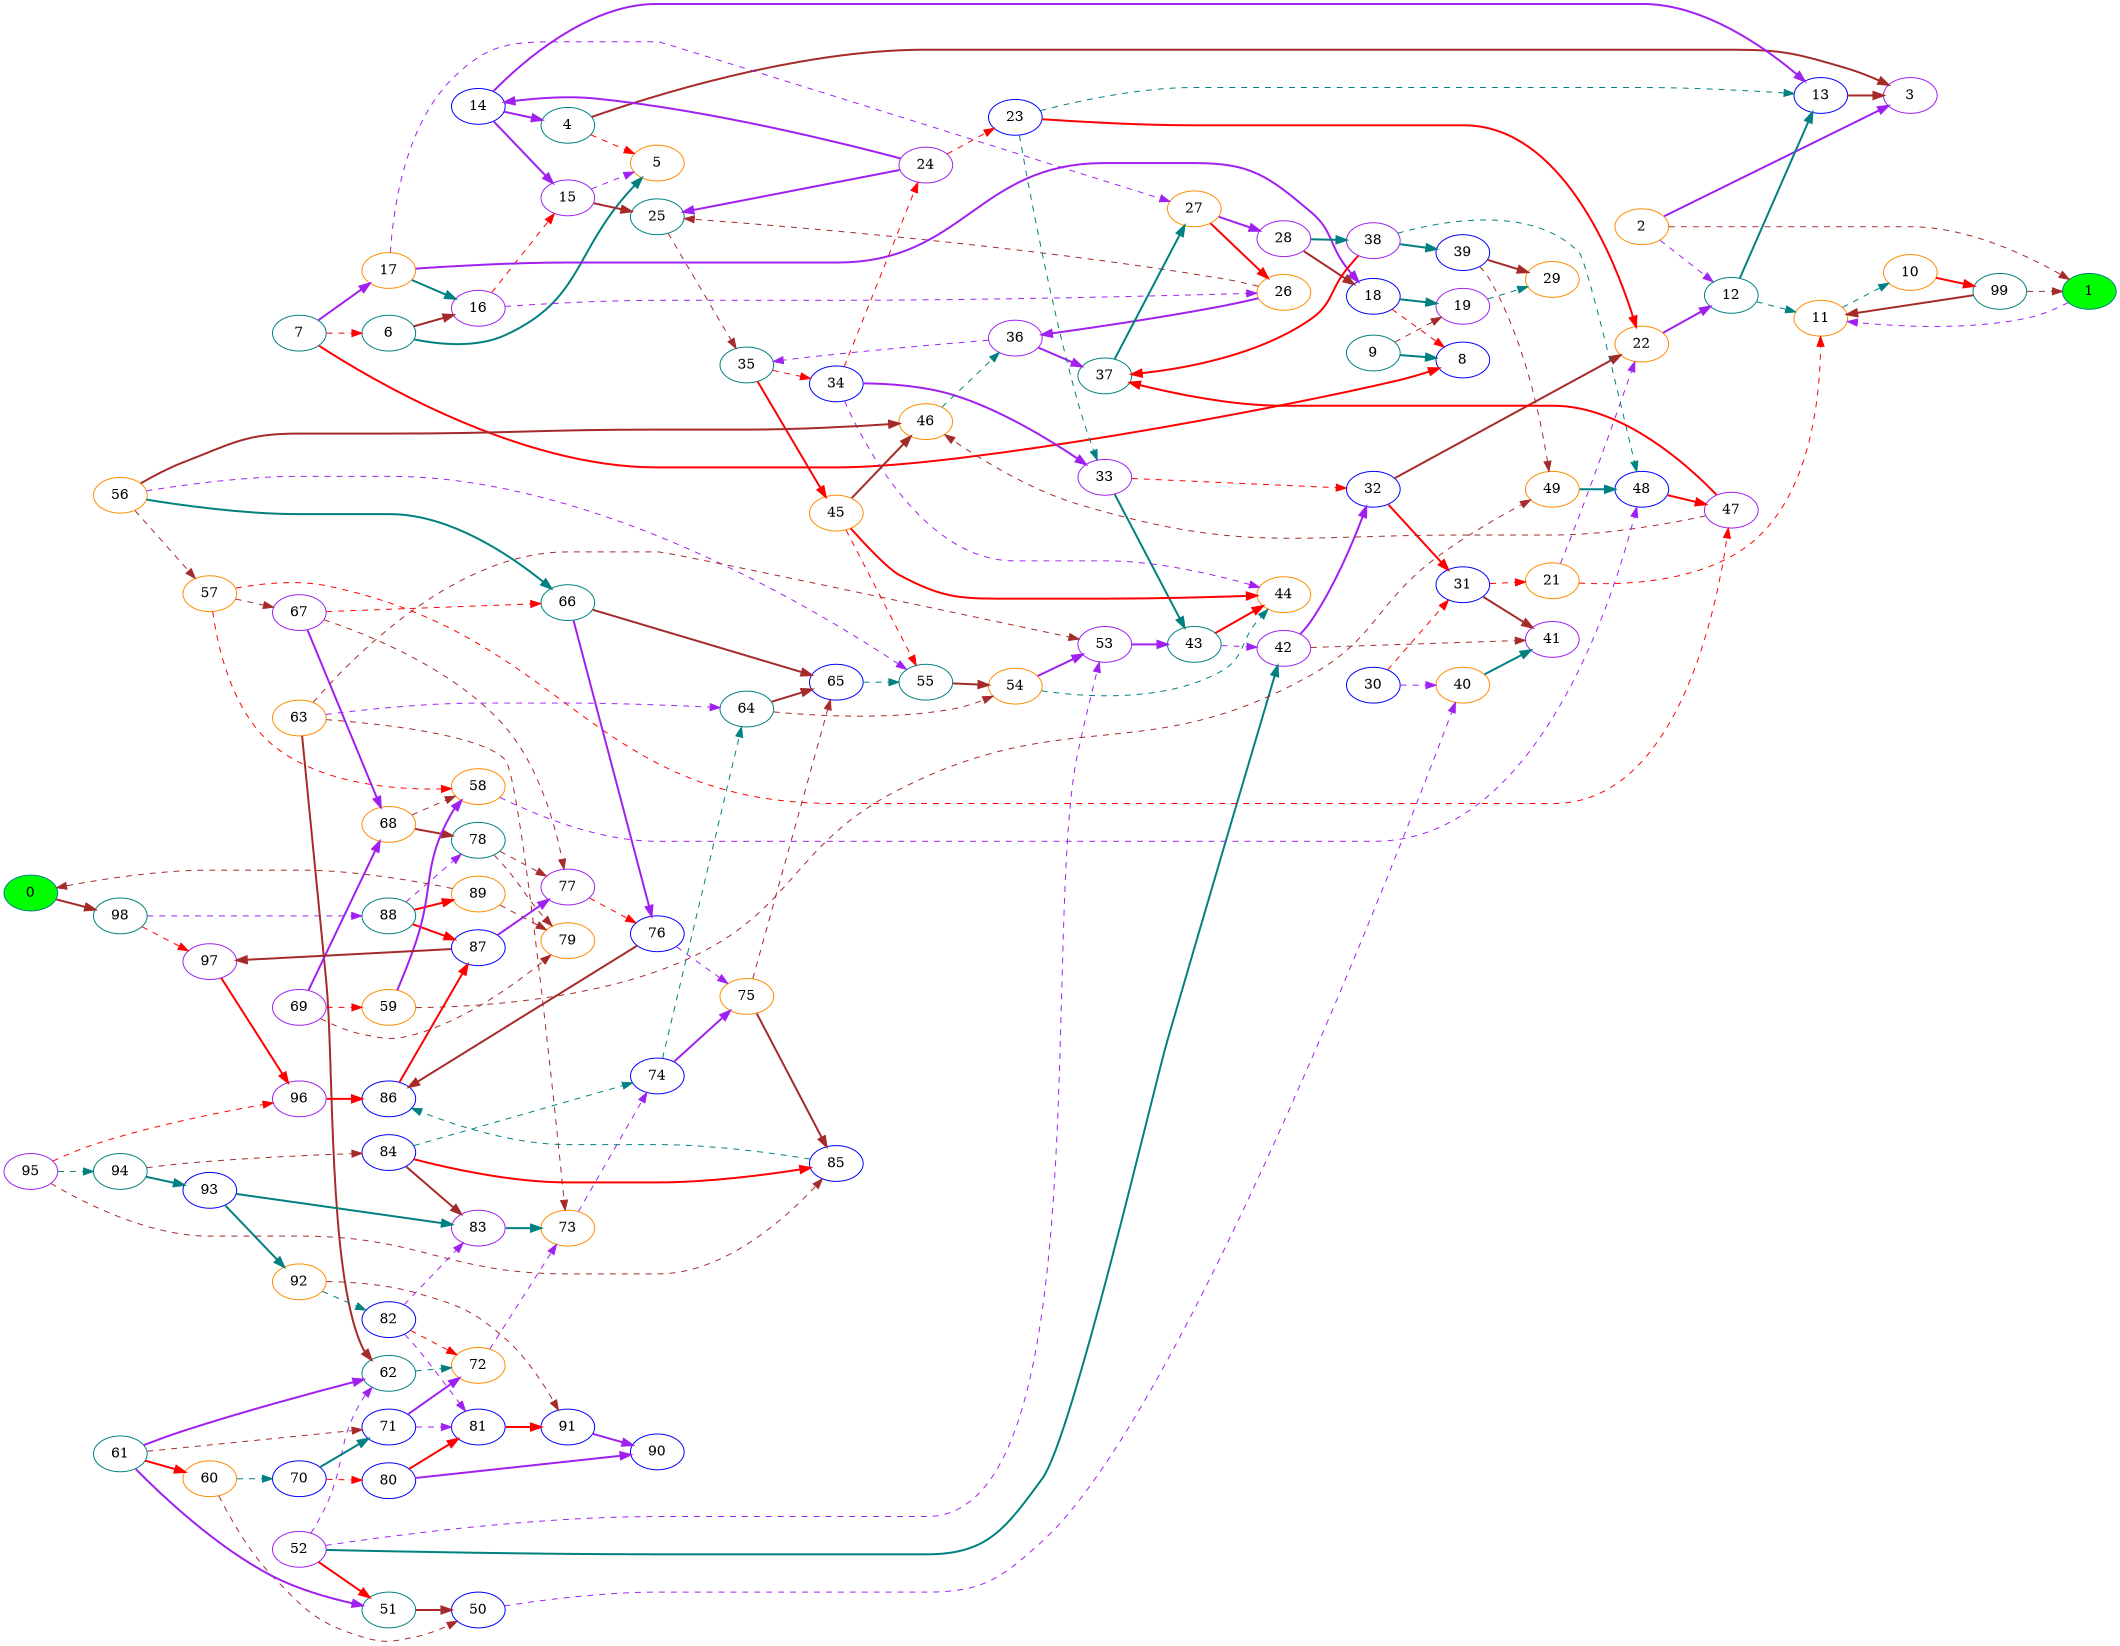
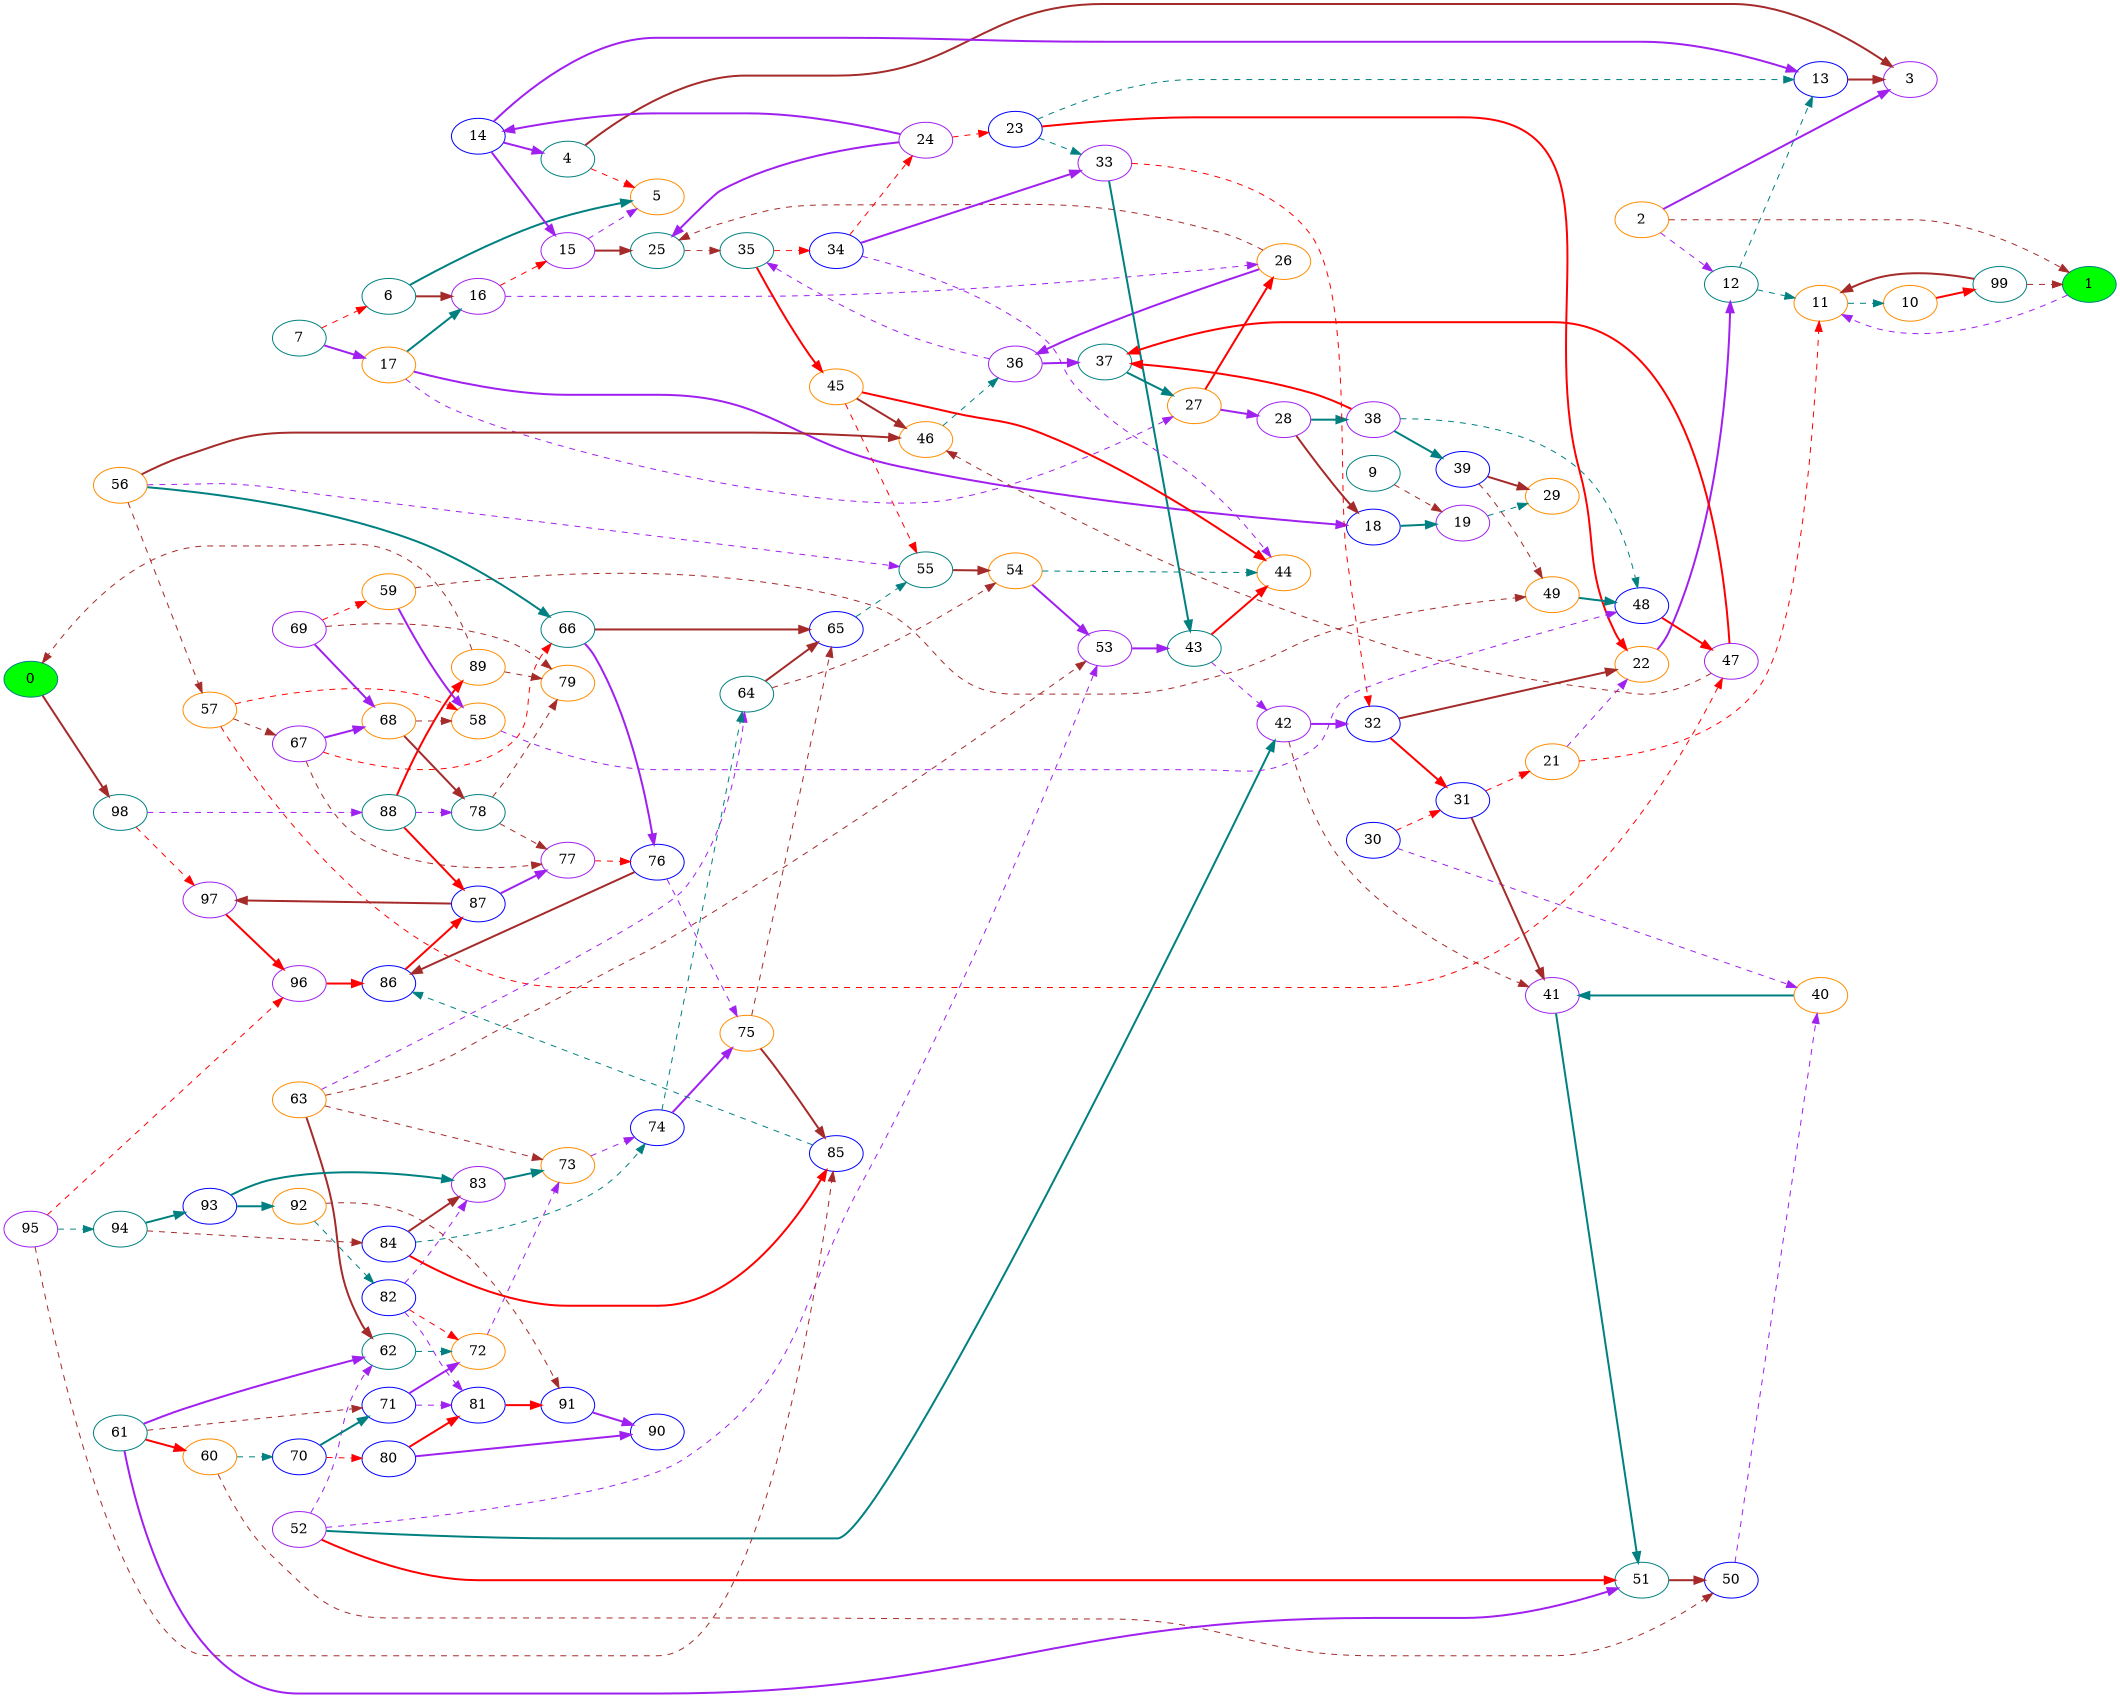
edge "12" -> "13": style bold -> dashed
node "8": removed
edge "41" -> "51": added
